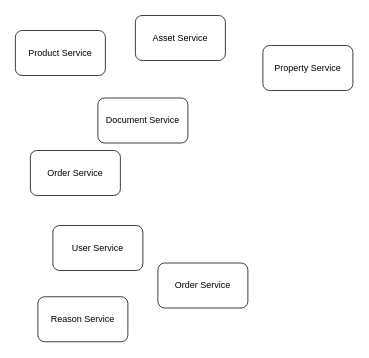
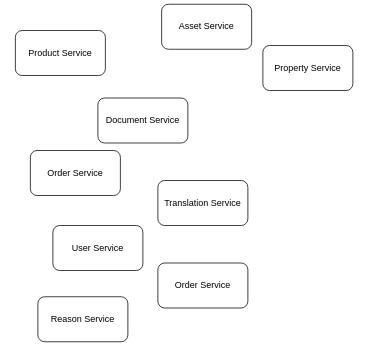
node "Asset Service": moved (180, 38) -> (207, 27)
node "Translation Service": added
